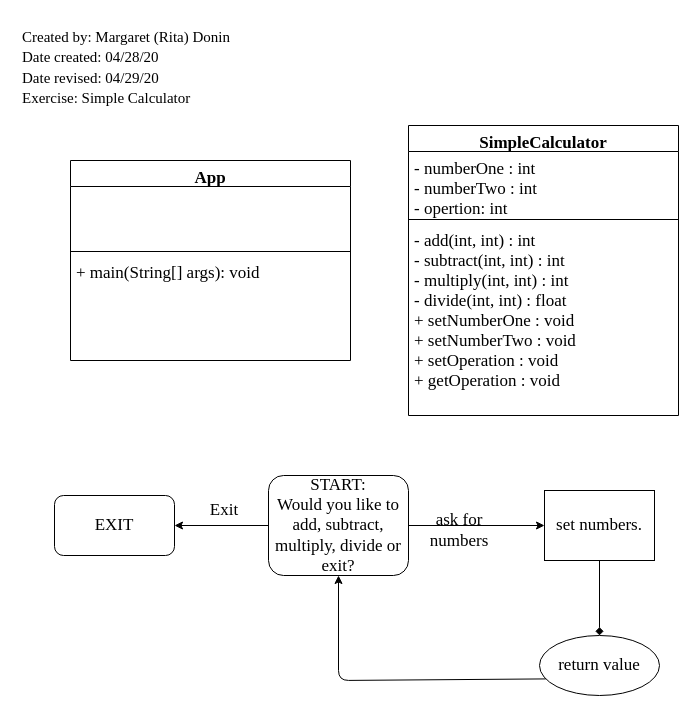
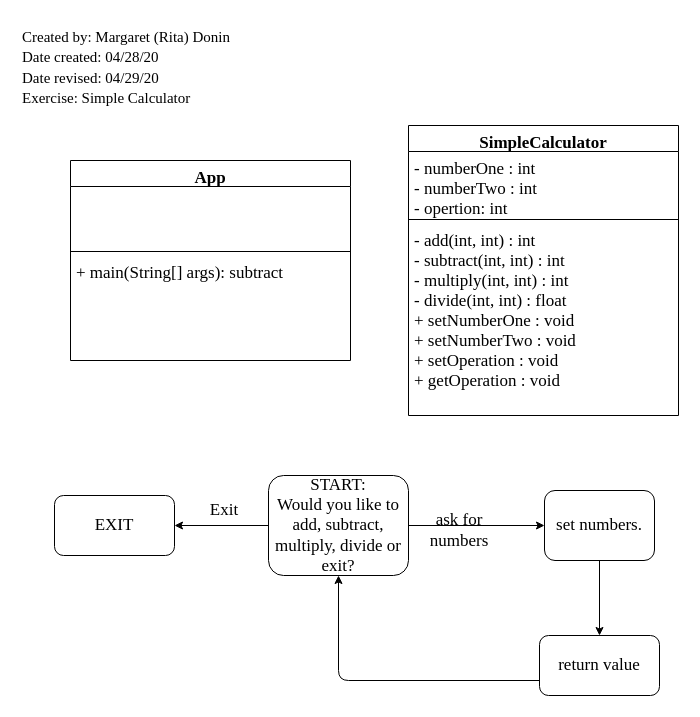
node "+ main(String[] args): void": label "+ main(String[] args): void" -> "+ main(String[] args): subtract"
node "set numbers.": shape rectangle -> rounded rectangle
edge "set numbers." -> "return value": arrowhead diamond -> classic
node "return value": shape ellipse -> rounded rectangle
